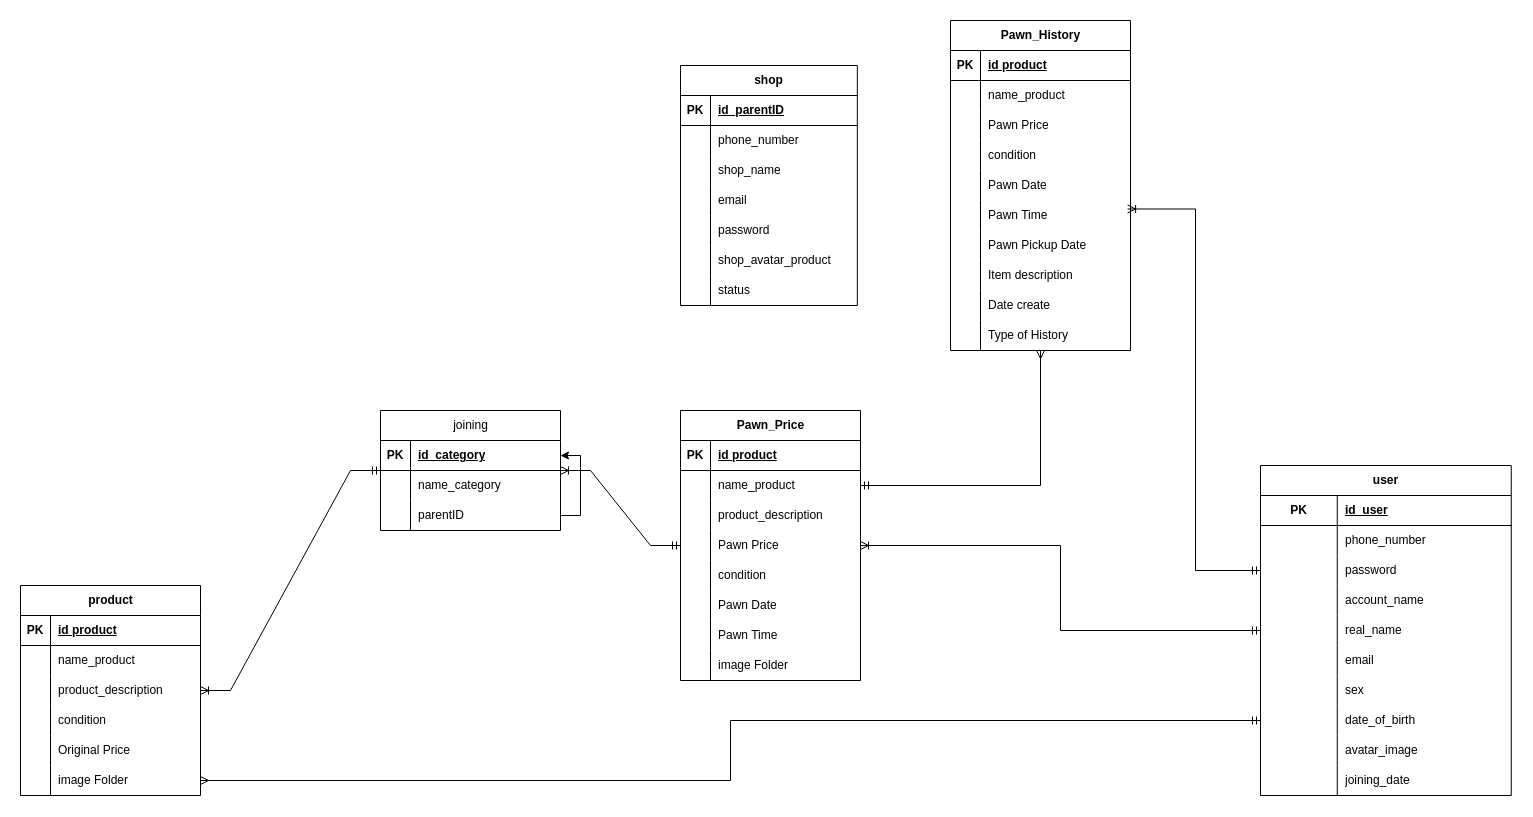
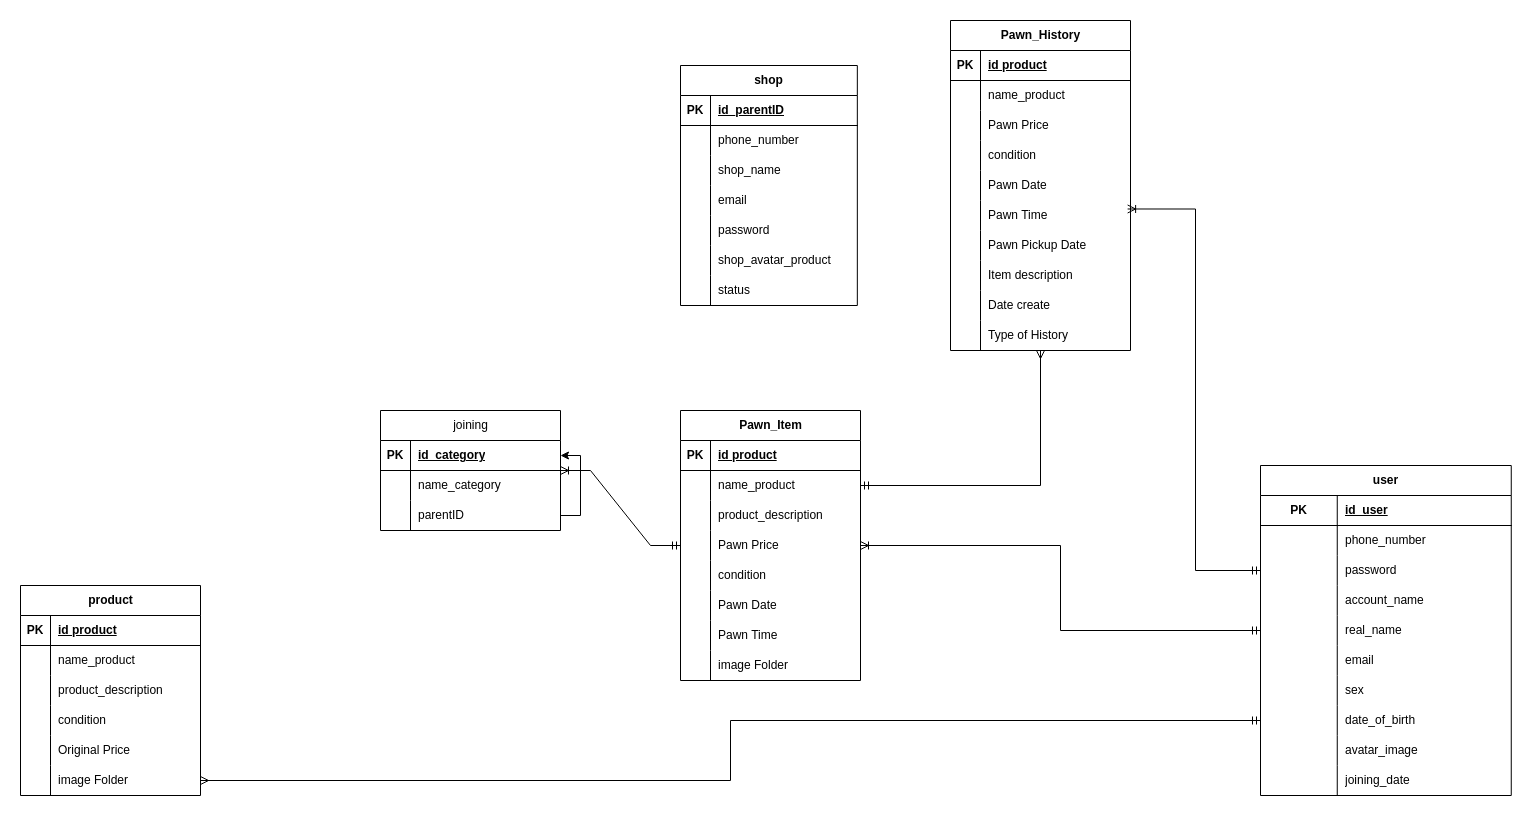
node "Pawn_Price": label "Pawn_Price" -> "Pawn_Item"
edge "joining" -- "product": removed
